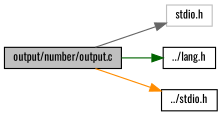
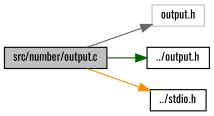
node "stdio.h": label "stdio.h" -> "output.h"
node "output/number/output.c": label "output/number/output.c" -> "src/number/output.c"
node "../lang.h": label "../lang.h" -> "../output.h"
